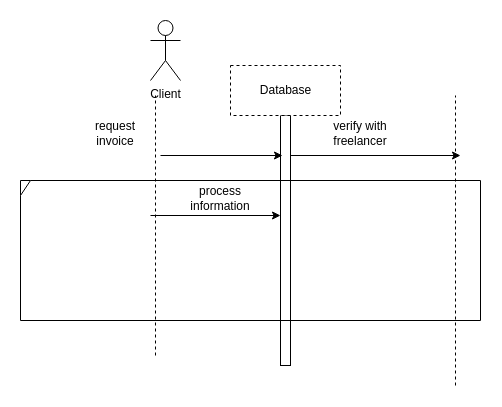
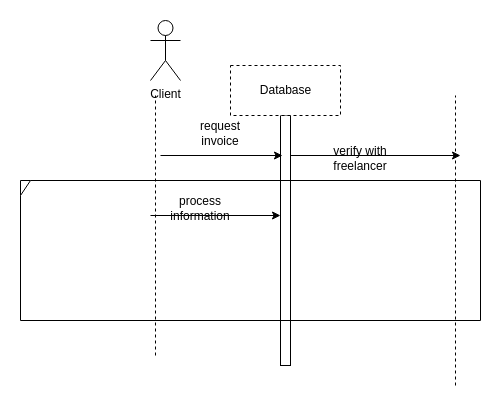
node "request invoice": moved (116, 133) -> (221, 133)
node "verify with freelancer": moved (361, 133) -> (361, 158)
node "process information": moved (221, 198) -> (201, 208)
